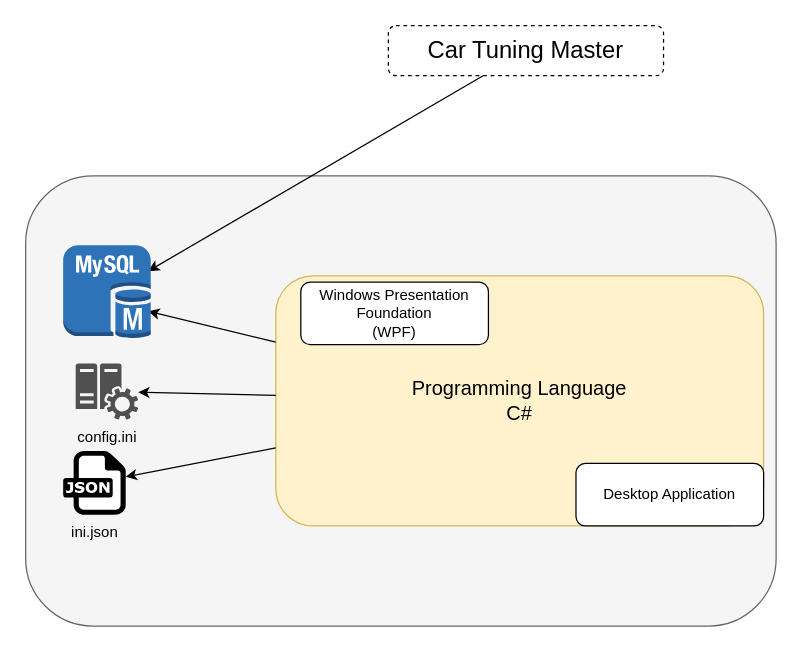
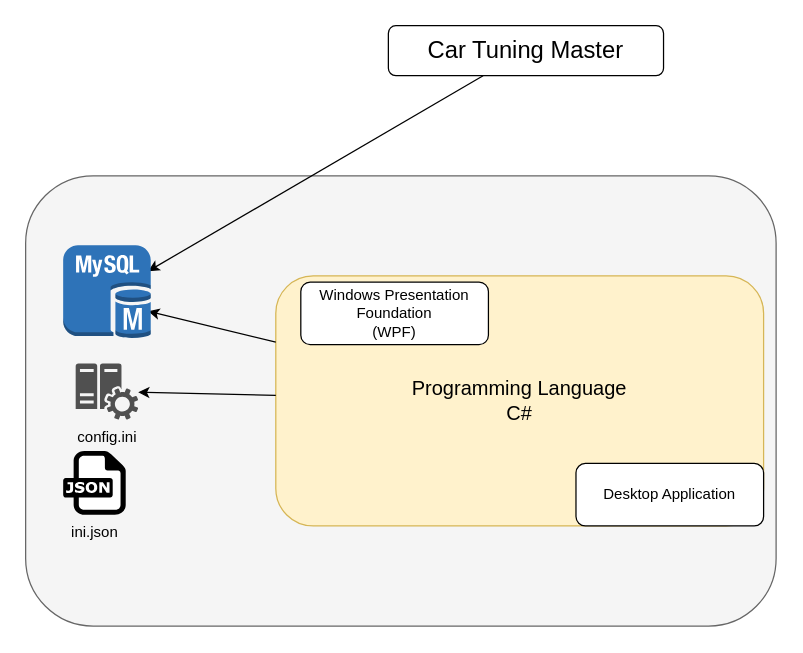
node "Car Tuning Master": style dashed -> solid
edge "Programming Language C#" -> "ini.json": removed
